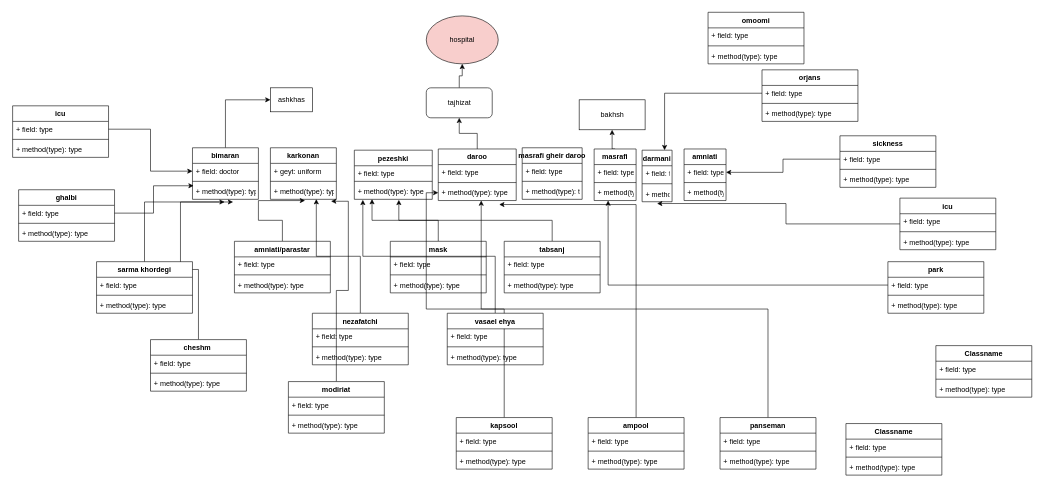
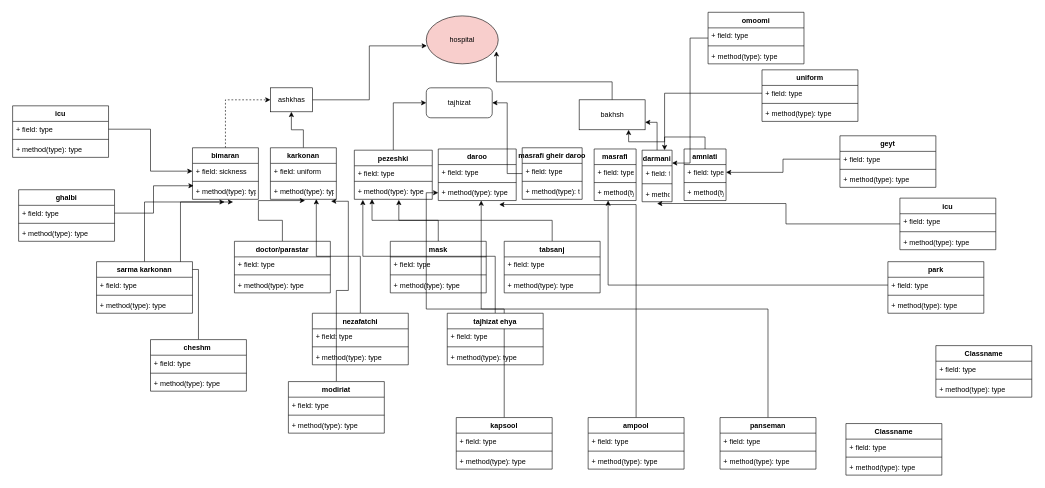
edge "ashkhas" -> "hospital": added
edge "bakhsh" -> "hospital": added
edge "tajhizat" -> "hospital": removed
node "orjans": label "orjans" -> "uniform"
edge "pezeshki" -> "tajhizat": added
edge "bimaran" -> "ashkhas": style solid -> dashed
edge "darmani" -> "bakhsh": added
edge "daroo" -> "tajhizat": removed
edge "masrafi" -> "bakhsh": removed
edge "omoomi" -> "darmani": added
edge "karkonan" -> "ashkhas": added
edge "amniati" -> "bakhsh": added
node "sickness": label "sickness" -> "geyt"
node "+ field: doctor": label "+ field: doctor" -> "+ field: sickness"
node "+ geyt: uniform": label "+ geyt: uniform" -> "+ field: uniform"
edge "masrafi gheir daroo" -> "tajhizat": added
node "amniati/parastar": label "amniati/parastar" -> "doctor/parastar"
node "sarma khordegi": label "sarma khordegi" -> "sarma karkonan"
node "vasael ehya": label "vasael ehya" -> "tajhizat ehya"
